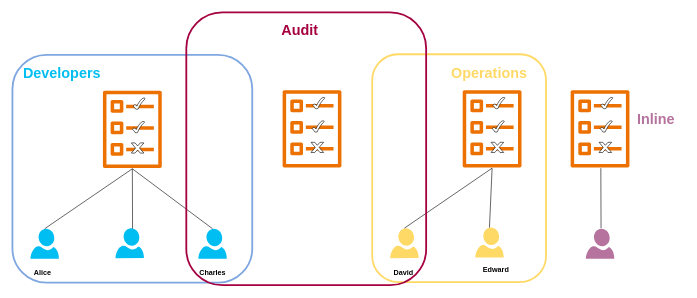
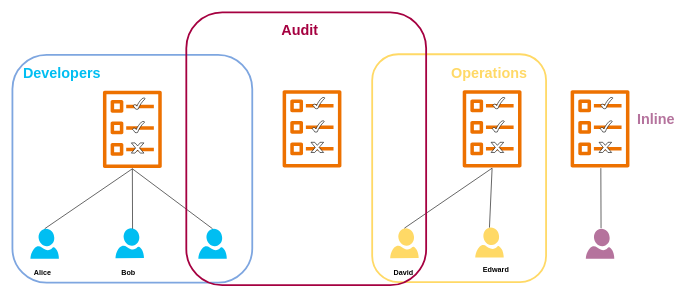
node "Bob": added
node "Charles": removed
